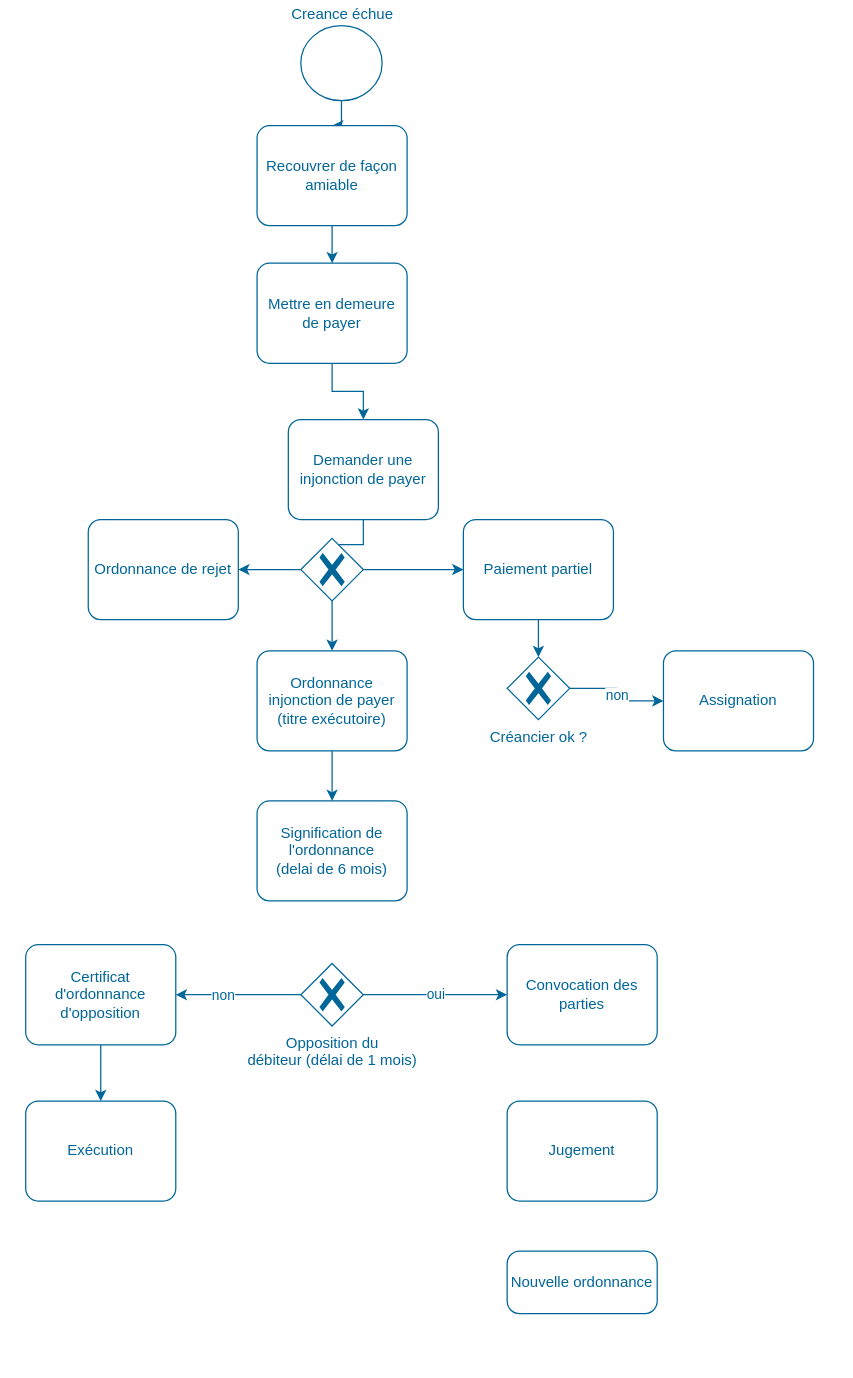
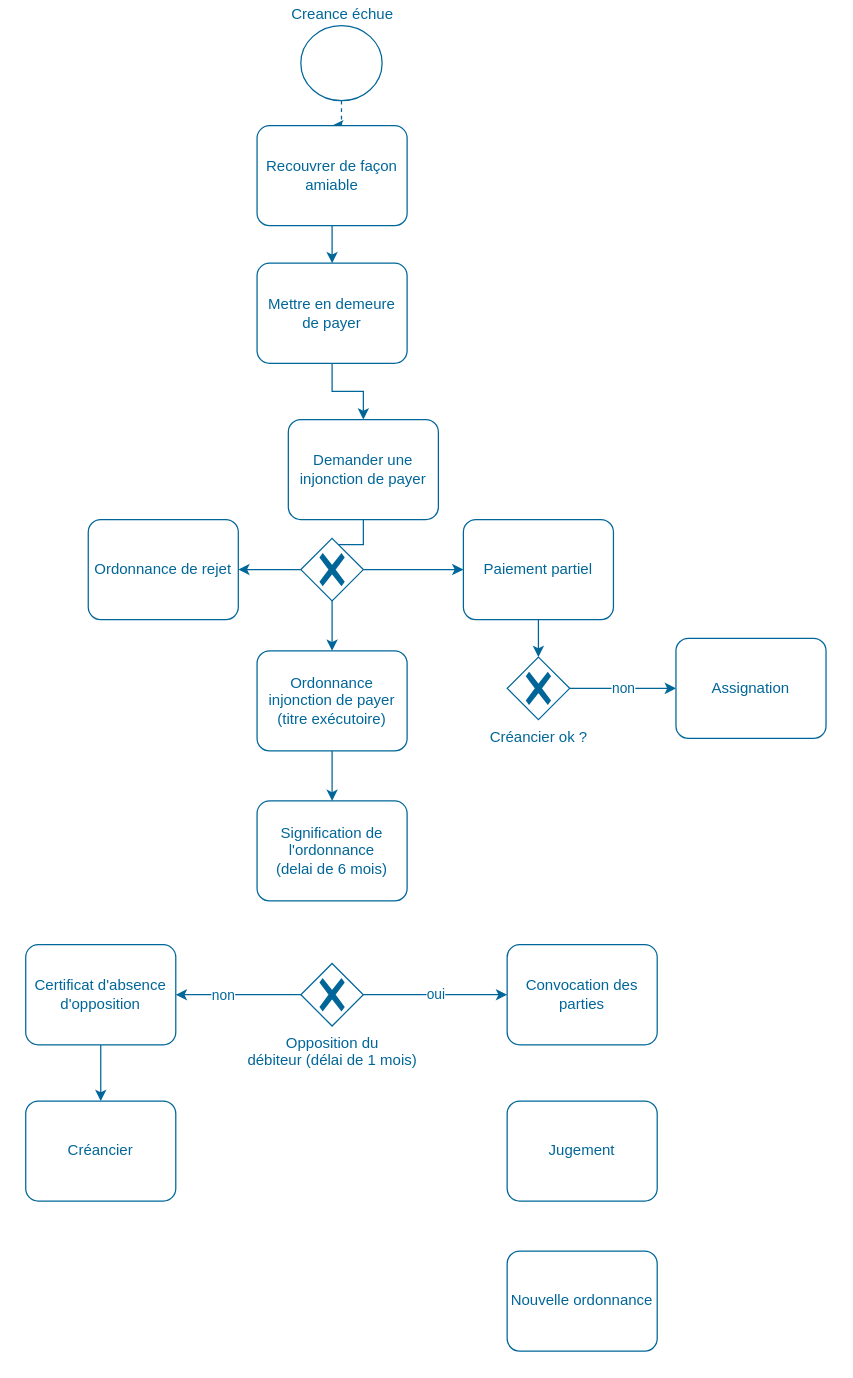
edge "Creance échue" -> "Recouvrer de façon amiable": style solid -> dashed
node "Assignation": moved (738, 701) -> (751, 688)
node "Certificat d'ordonnance d'opposition": label "Certificat d'ordonnance d'opposition" -> "Certificat d'absence d'opposition"
node "Exécution": label "Exécution" -> "Créancier"
node "Nouvelle ordonnance": size 150x63 -> 150x100
